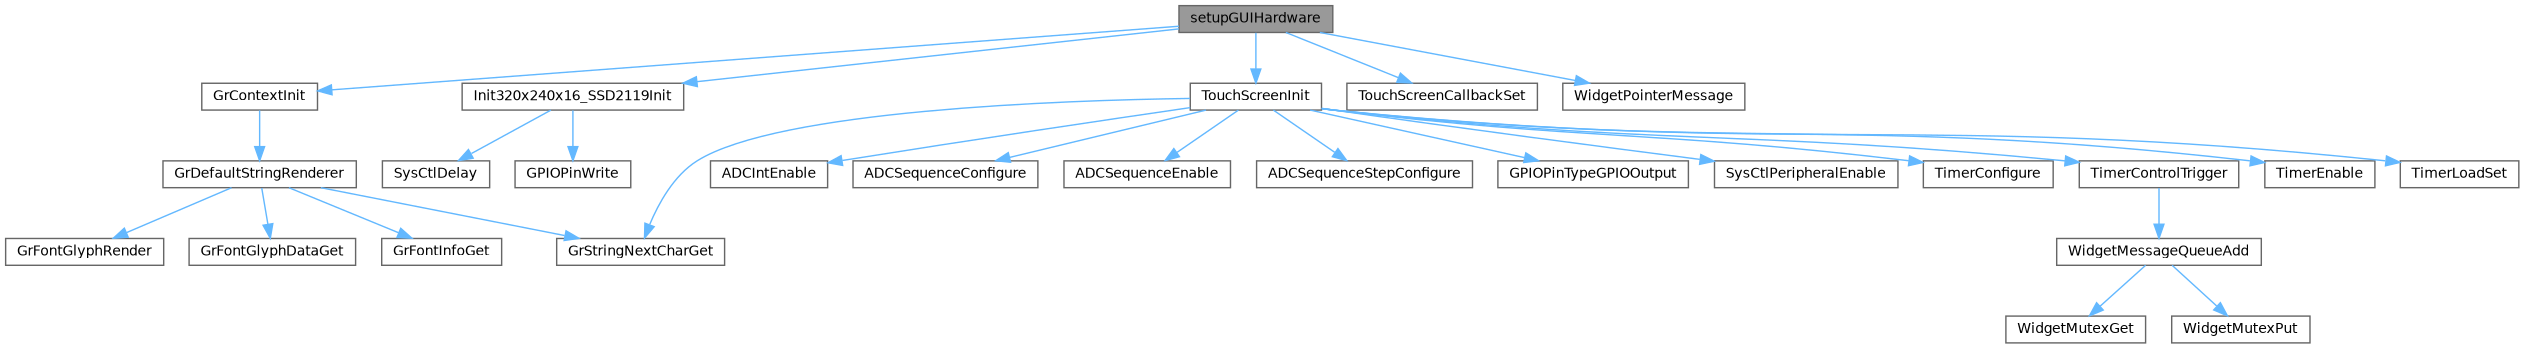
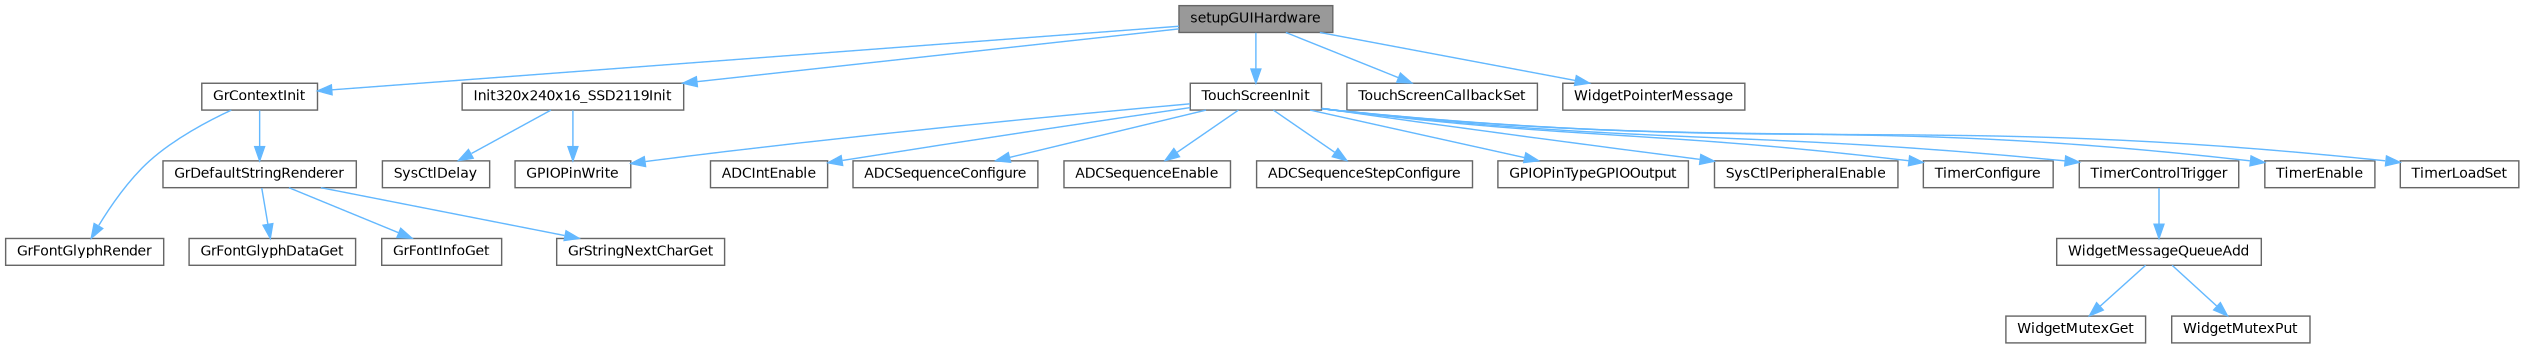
edge "TouchScreenInit" -> "GrStringNextCharGet": now "TouchScreenInit" -> "GPIOPinWrite"
edge "GrDefaultStringRenderer" -> "GrFontGlyphRender": now "GrContextInit" -> "GrFontGlyphRender"
